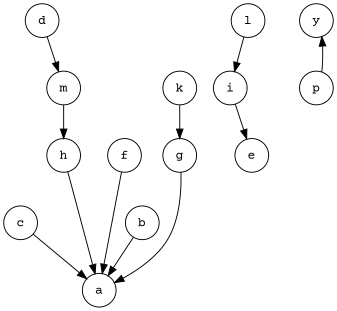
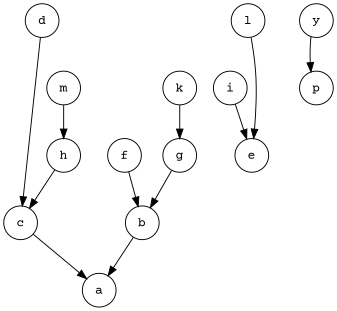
edge "d" -> "m": now "d" -> "c"
edge "l" -> "i": now "l" -> "e"
edge "p" -> "y": reversed
edge "h" -> "a": now "h" -> "c"
edge "f" -> "a": now "f" -> "b"
edge "g" -> "a": now "g" -> "b"
